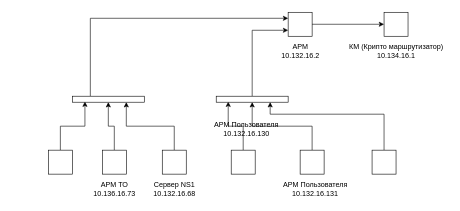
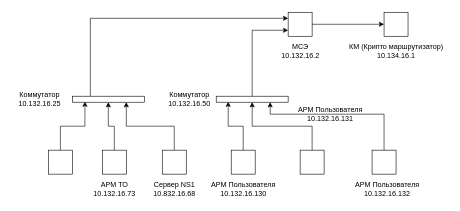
node "АРМ 10.132.16.2": label "АРМ 10.132.16.2" -> "МСЭ 10.132.16.2"
node "Коммутатор 10.132.16.25": added
node "Коммутатор 10.132.16.50": added
node "АРМ Пользователя 10.132.16.130": moved (246, 129) -> (243, 189)
node "АРМ ТО 10.136.16.73": label "АРМ ТО 10.136.16.73" -> "АРМ ТО 10.132.16.73"
node "Сервер NS1 10.132.16.68": label "Сервер NS1 10.132.16.68" -> "Сервер NS1 10.832.16.68"
node "АРМ Пользователя 10.132.16.131": moved (315, 189) -> (330, 114)
node "АРМ Пользователя 10.132.16.132": added
